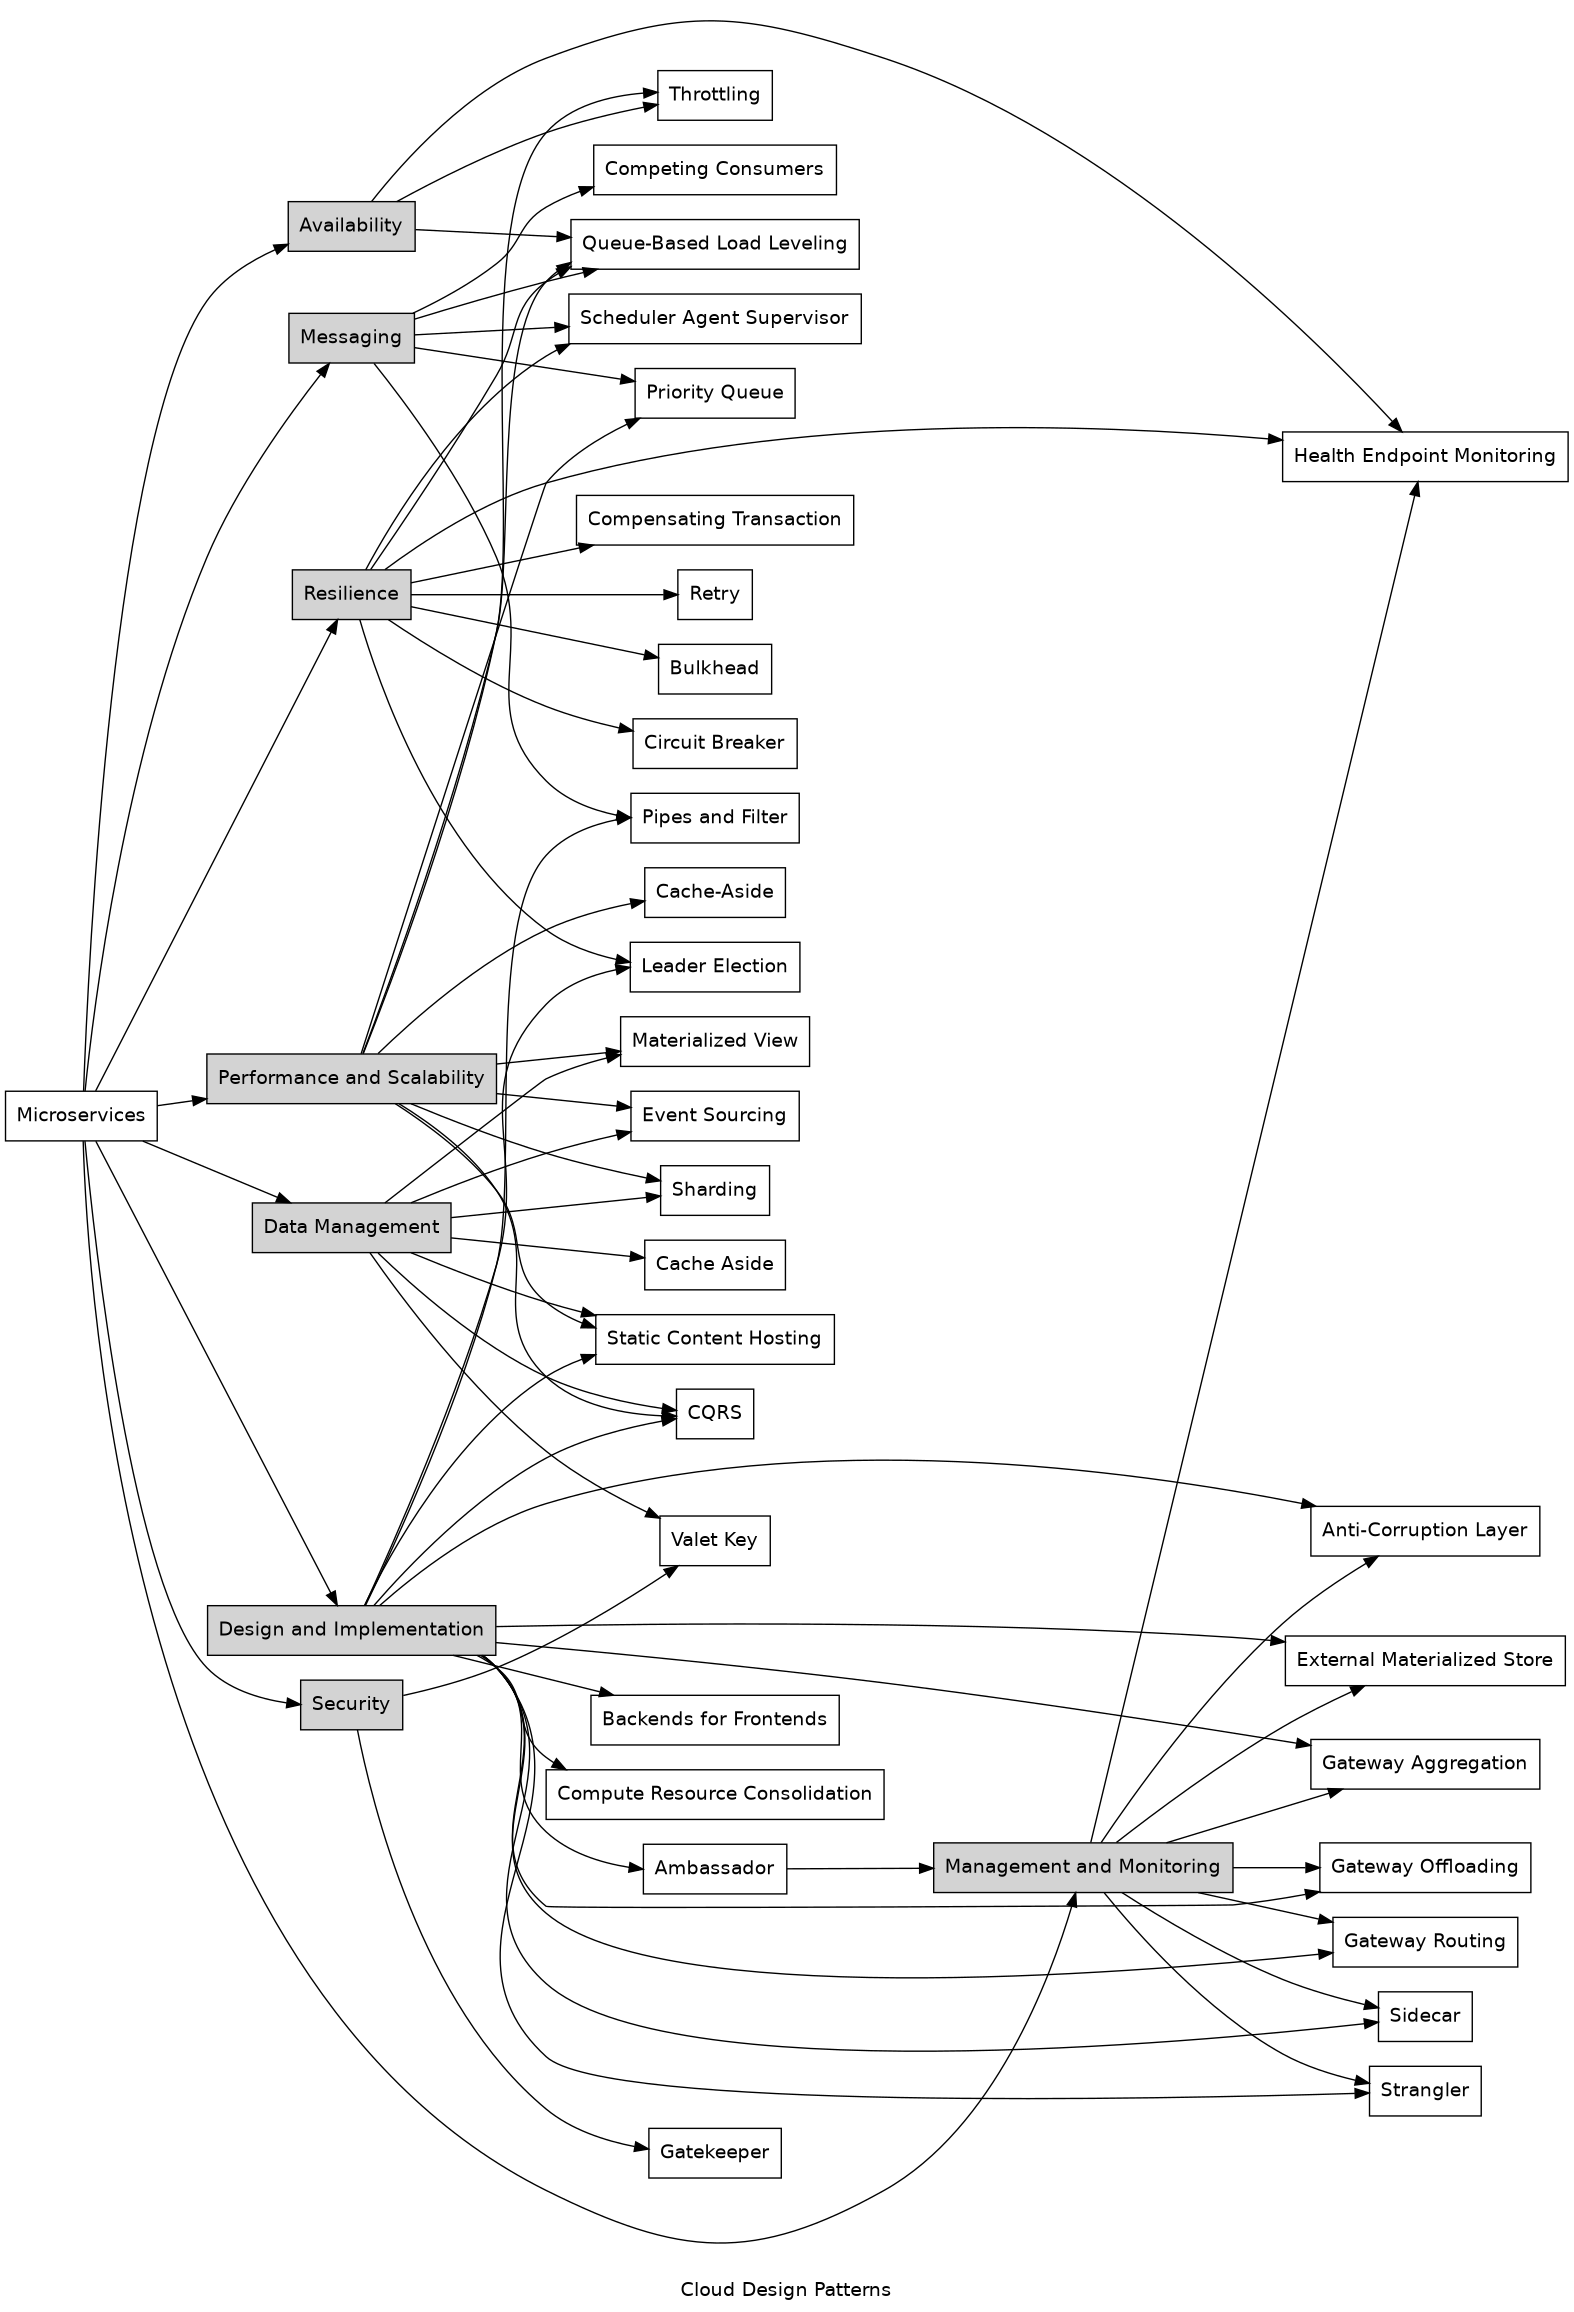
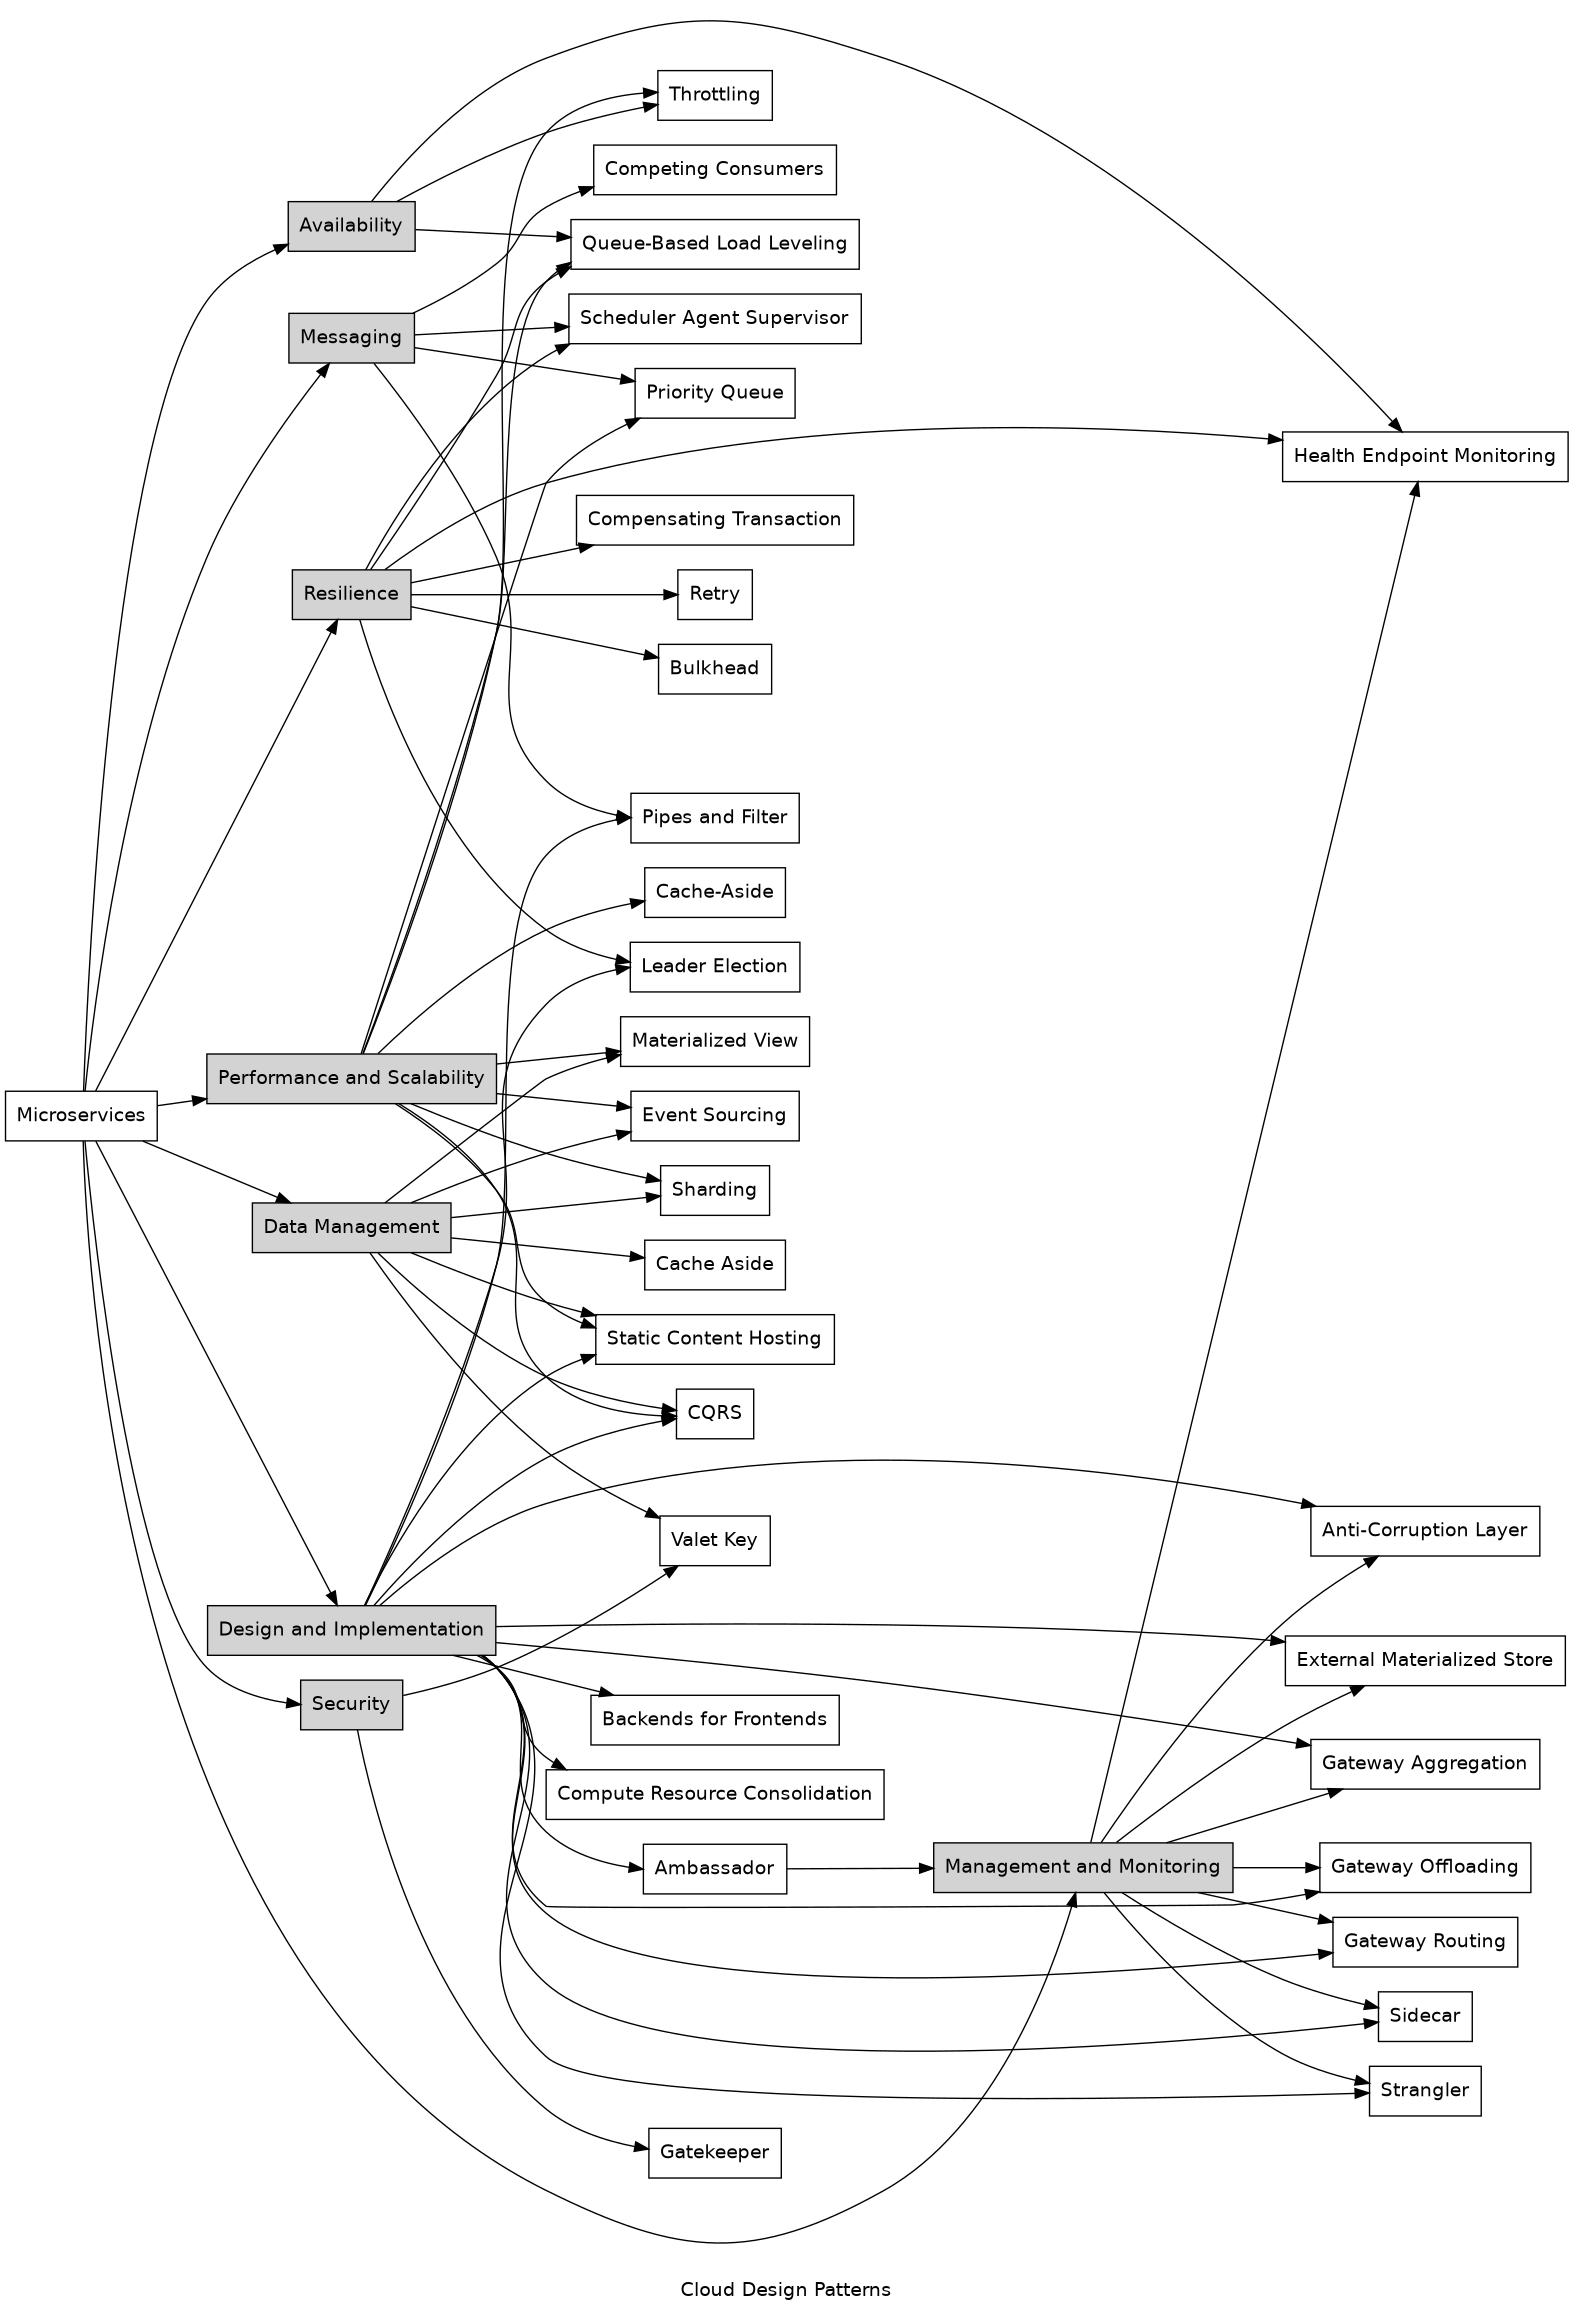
edge "Messaging" -> "Queue-Based Load Leveling": removed
node "Circuit Breaker": removed
